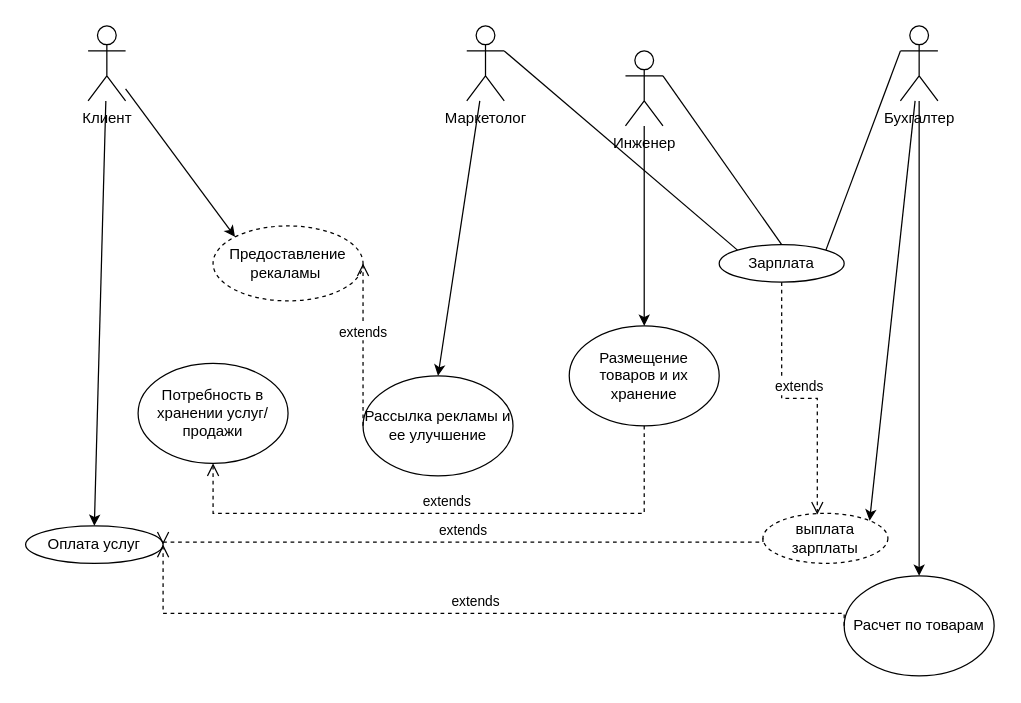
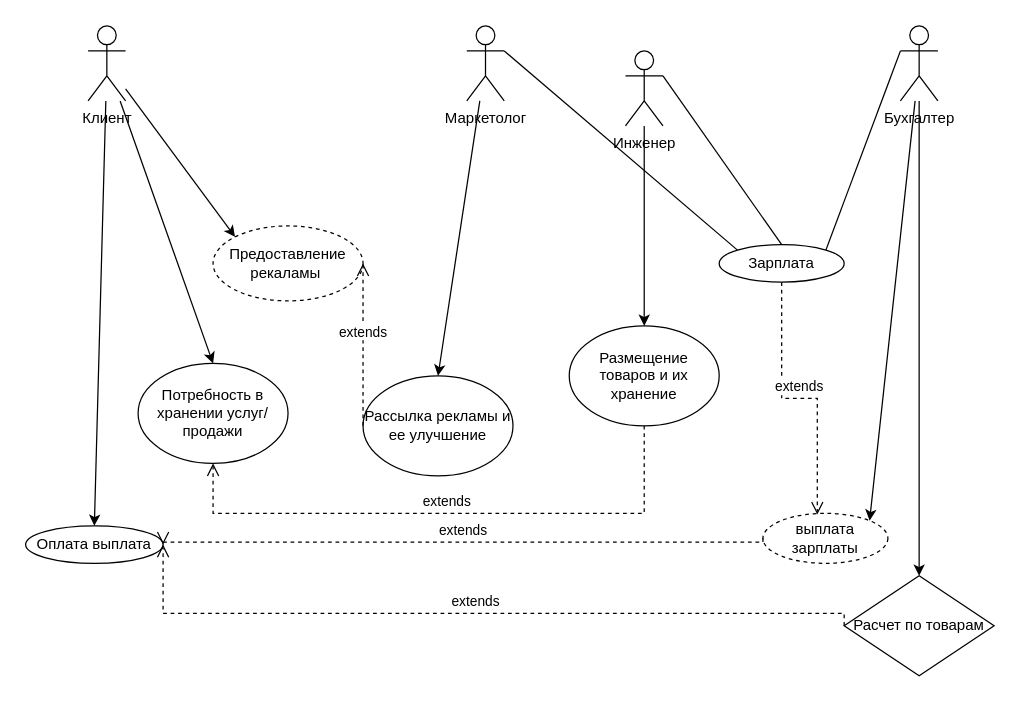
edge "Клиент" -> "Потребность в хранении услуг/продажи": added
node "Оплата услуг": label "Оплата услуг" -> "Оплата выплата"
node "Расчет по товарам": shape ellipse -> diamond
